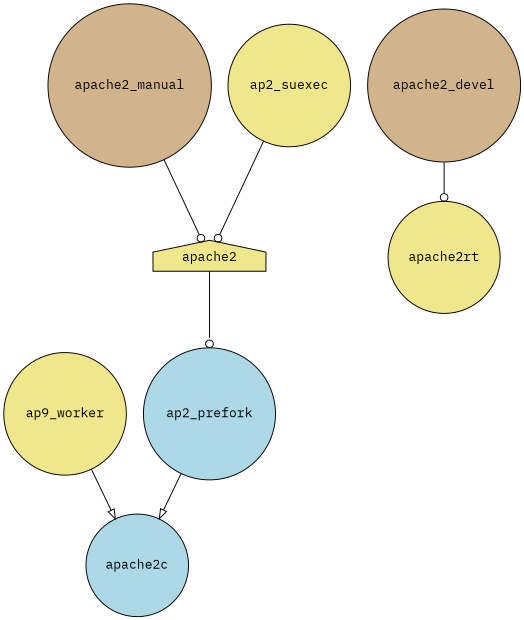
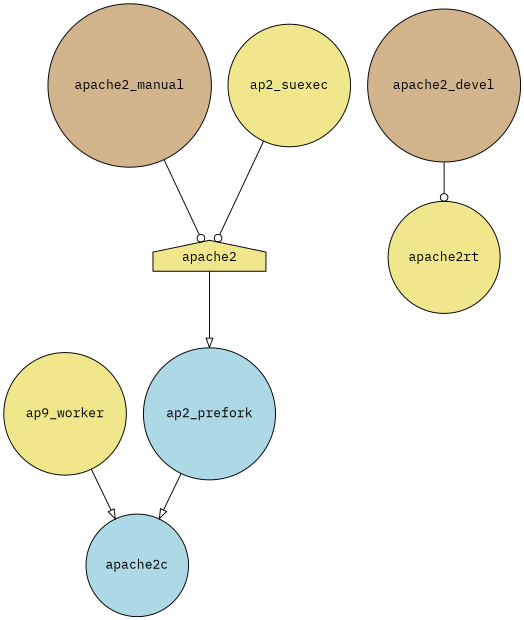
edge "apache2" -> "ap2_prefork": arrowhead odot -> onormal
